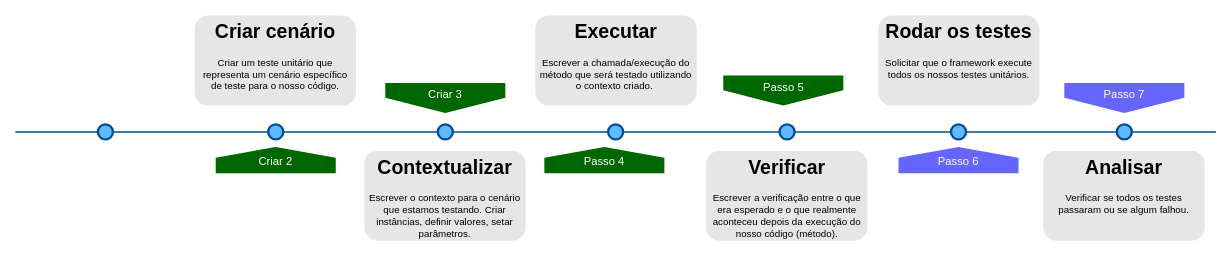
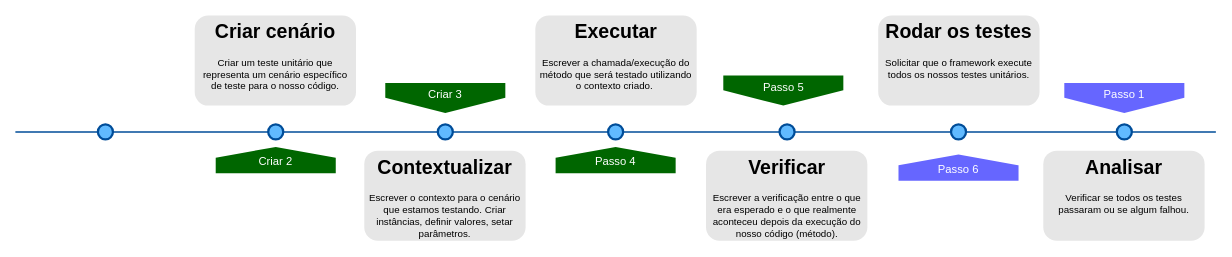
node "Passo 7": label "Passo 7" -> "Passo 1"
node "Passo 4": moved (604, 160) -> (615, 160)
node "Passo 6": moved (958, 160) -> (958, 167)
